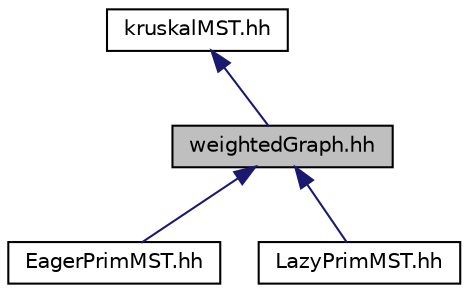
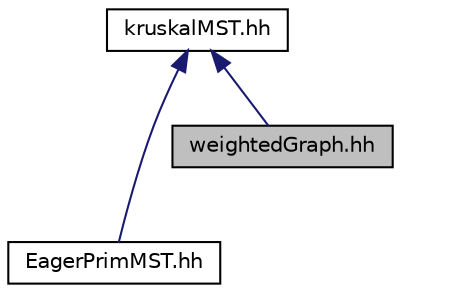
edge "EagerPrimMST.hh" -> "weightedGraph.hh": now "EagerPrimMST.hh" -> "kruskalMST.hh"
node "LazyPrimMST.hh": removed
